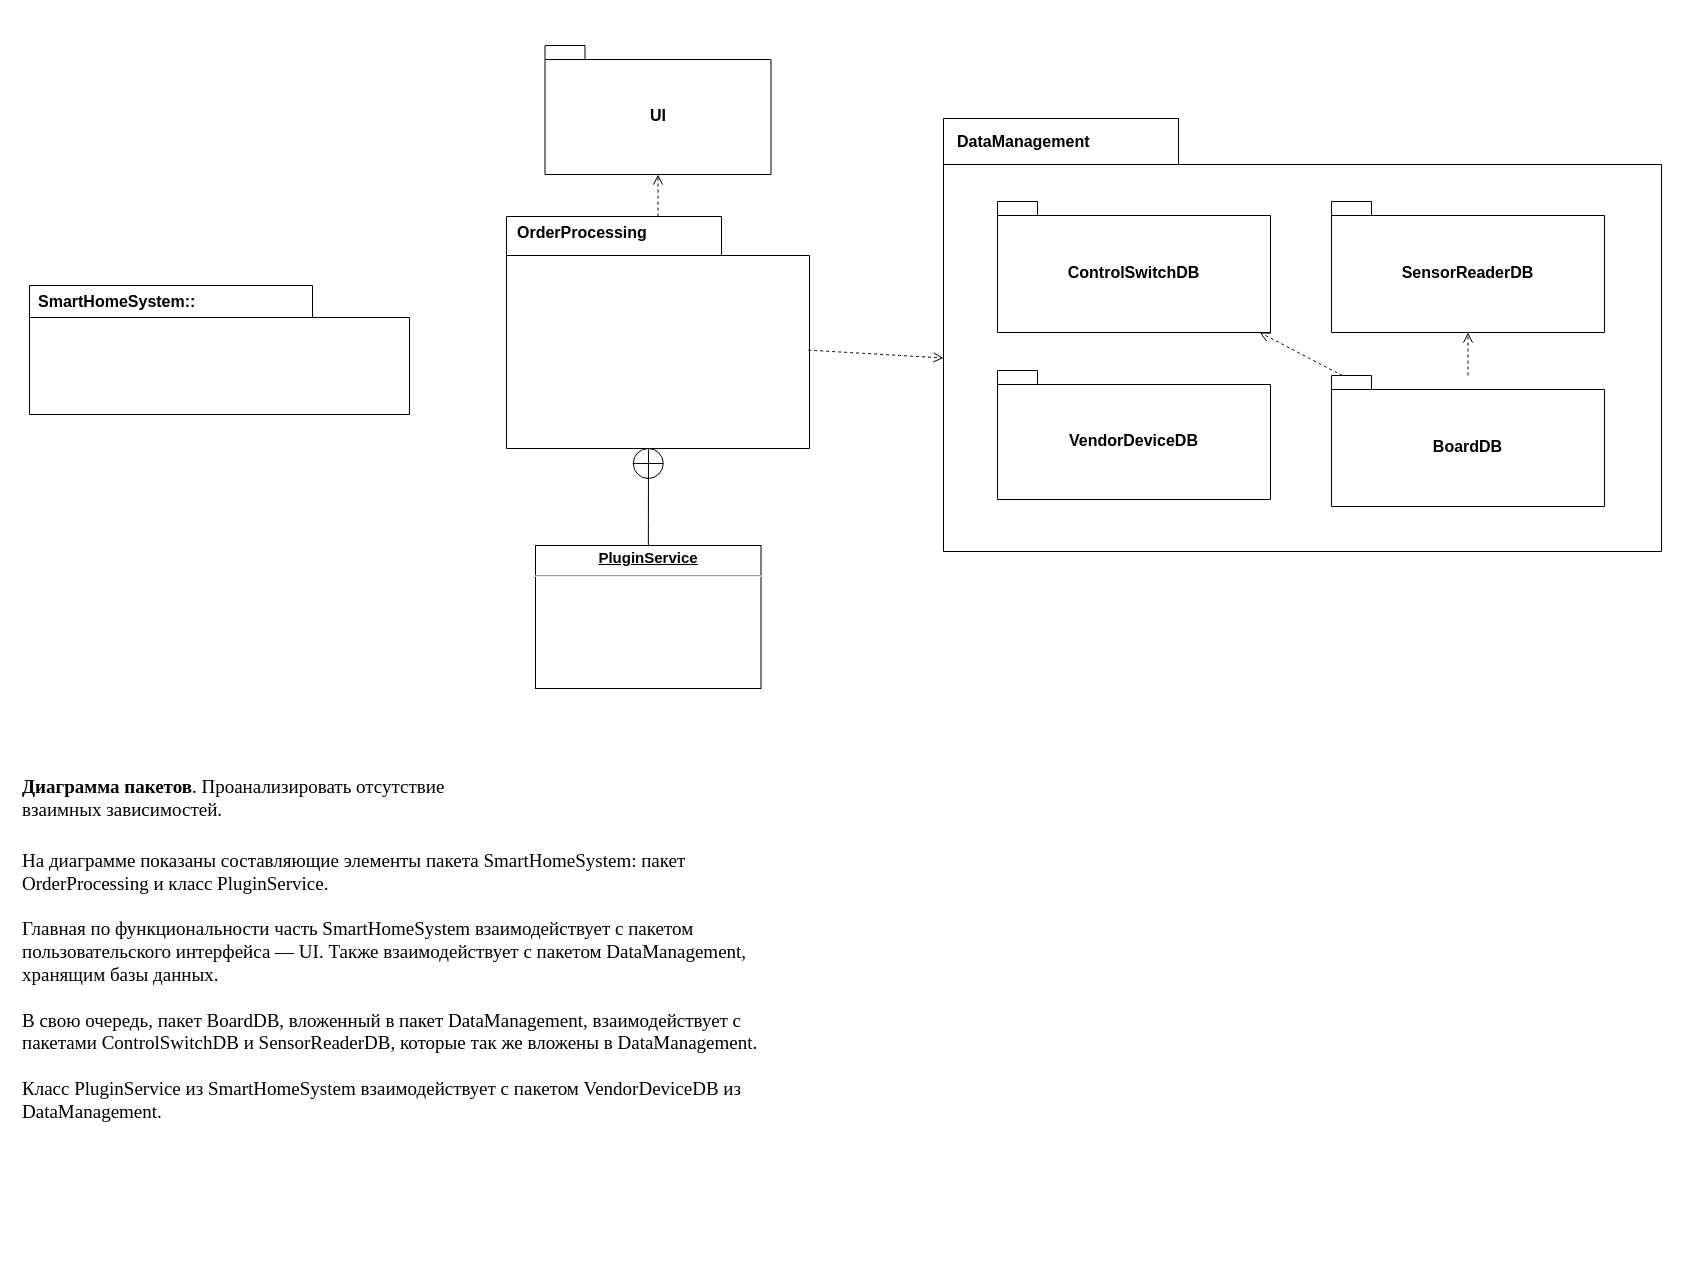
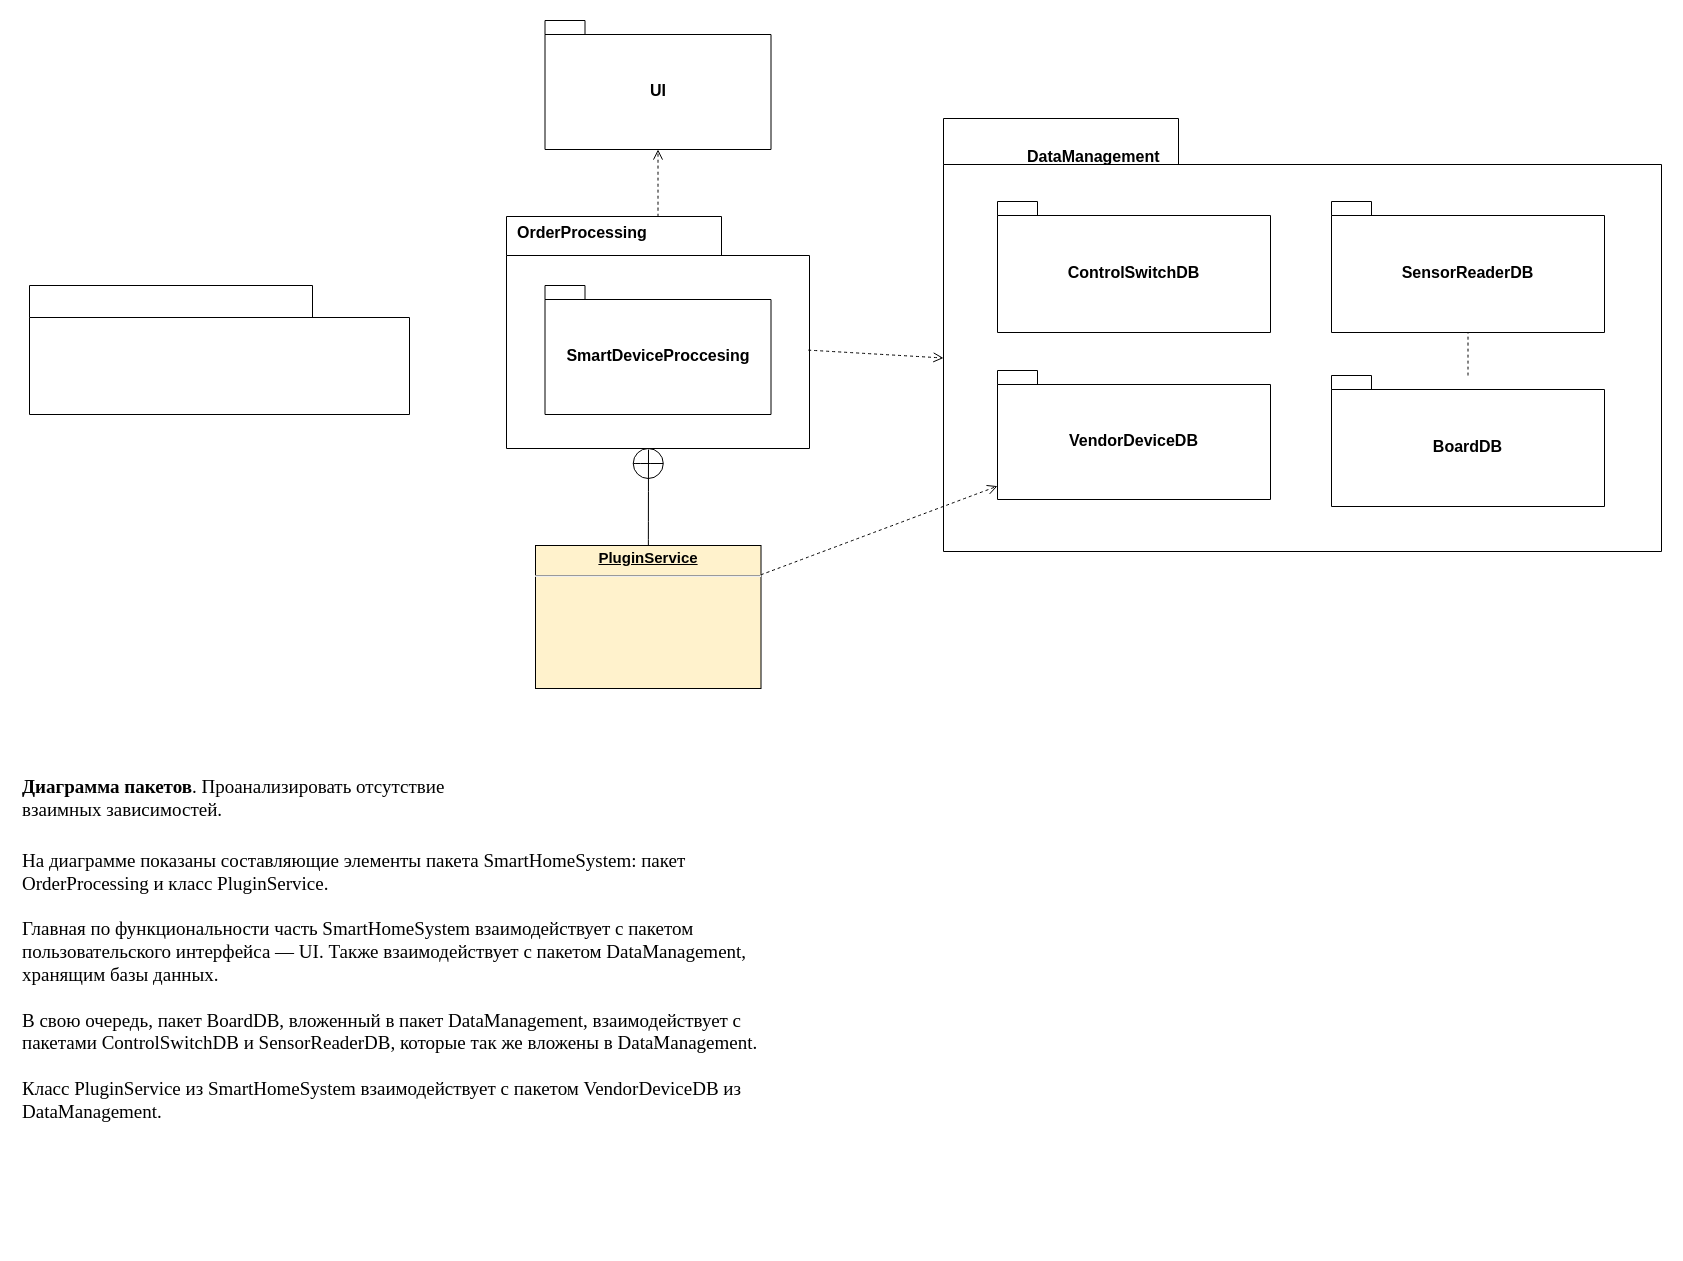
node "UI": moved (658, 110) -> (658, 85)
node "DataManagement": moved (1091, 141) -> (1161, 156)
node "SmartHomeSystem::": removed
edge "BoardDB" -> "SensorReaderDB": arrowhead open -> none
node "SmartDeviceProccesing": added
edge "BoardDB" -> "ControlSwitchDB": removed
edge "PluginService" -> "VendorDeviceDB": added
node "PluginService": fillcolor #ffffff -> #fff2cc
